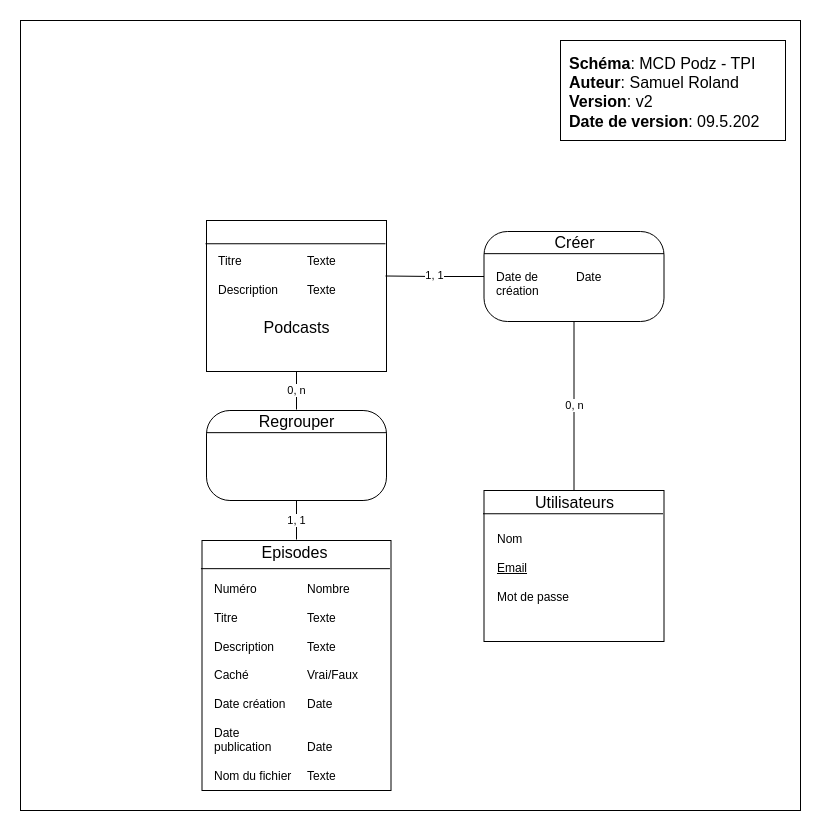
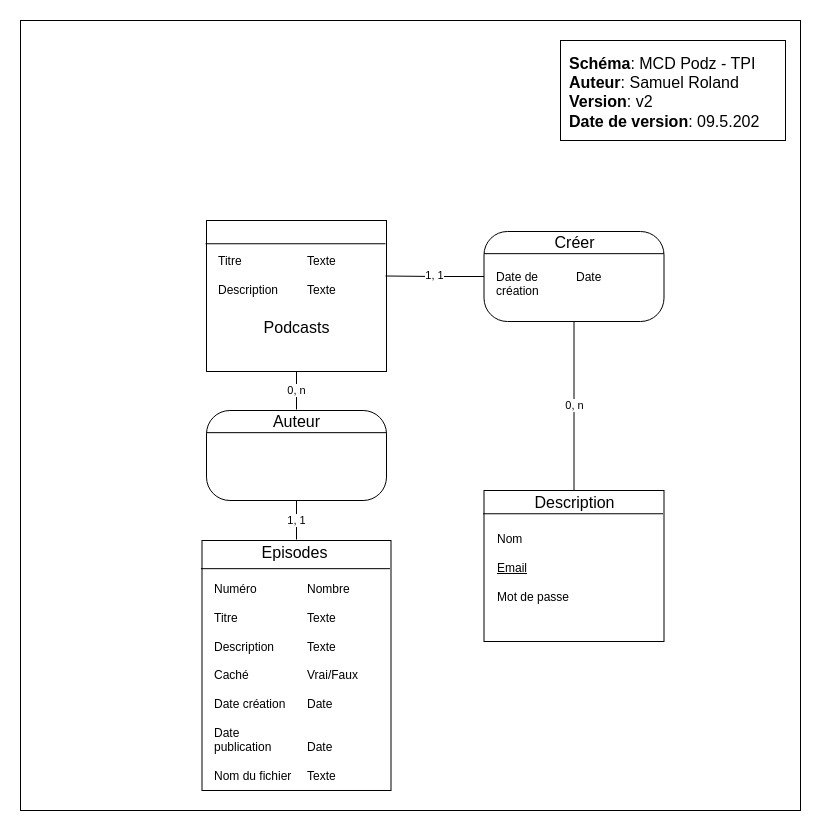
node "Regrouper": label "Regrouper" -> "Auteur"
node "Utilisateurs": label "Utilisateurs" -> "Description"
